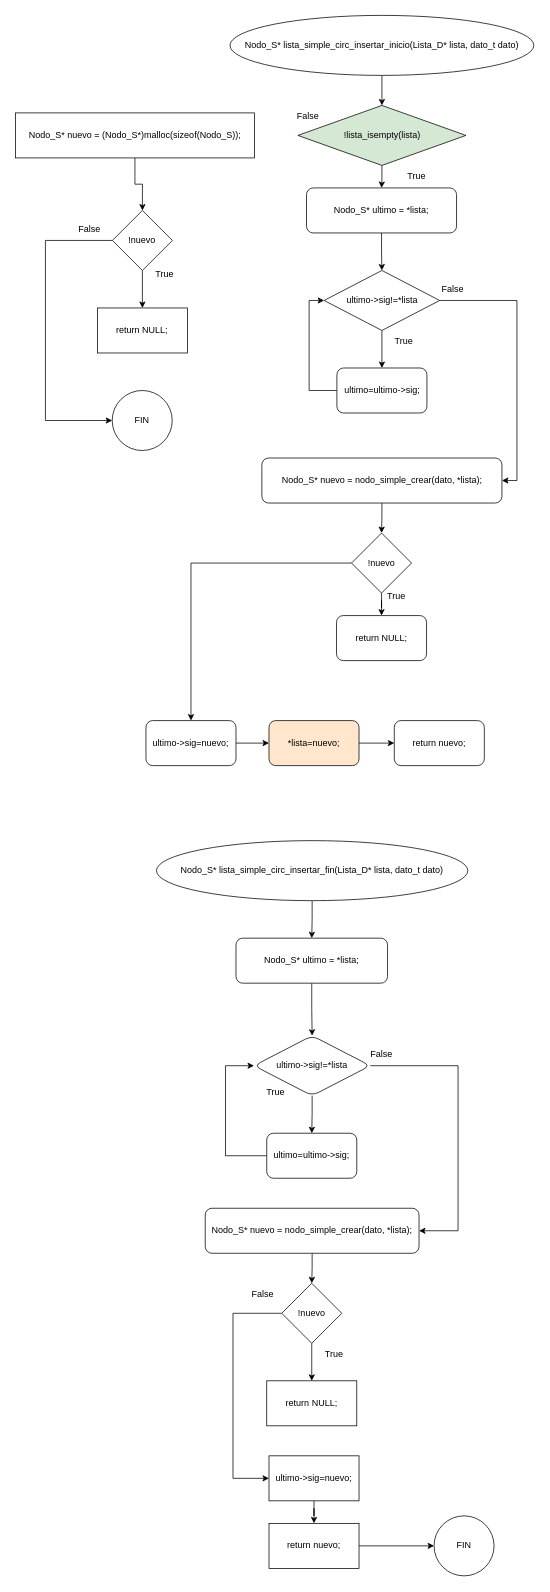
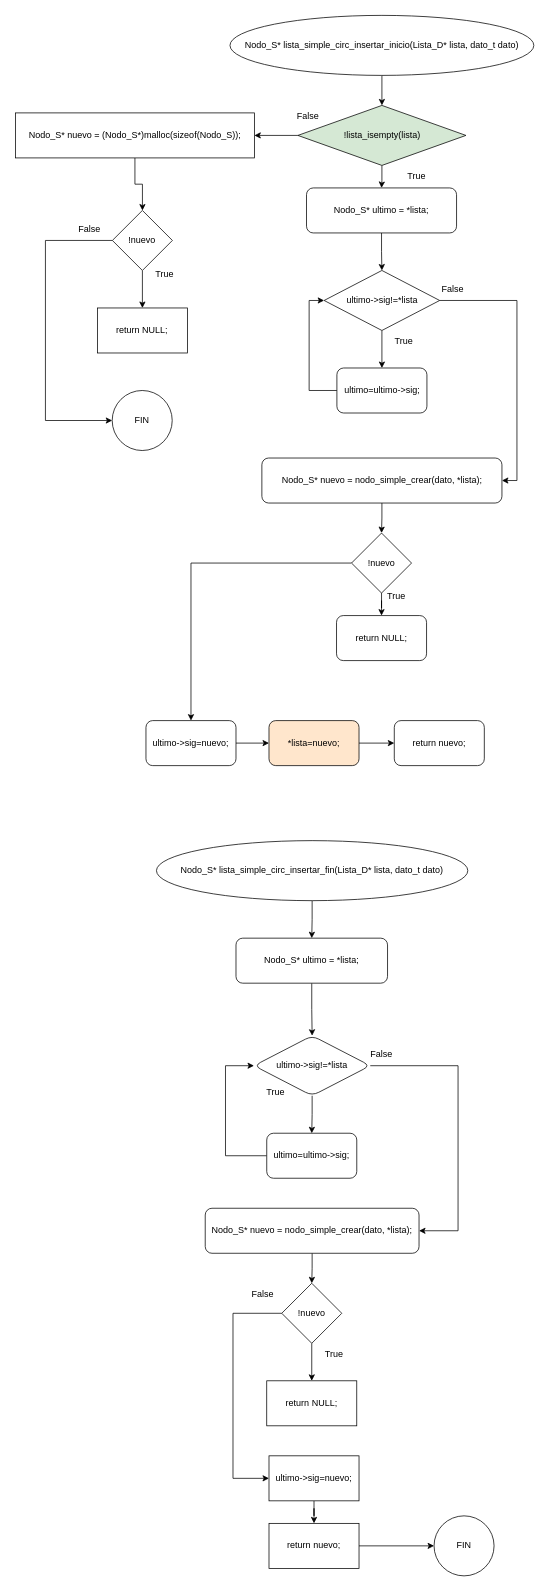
edge "!lista_isempty(lista)" -> "Nodo_S* nuevo = (Nodo_S*)malloc(sizeof(Nodo_S));": added
